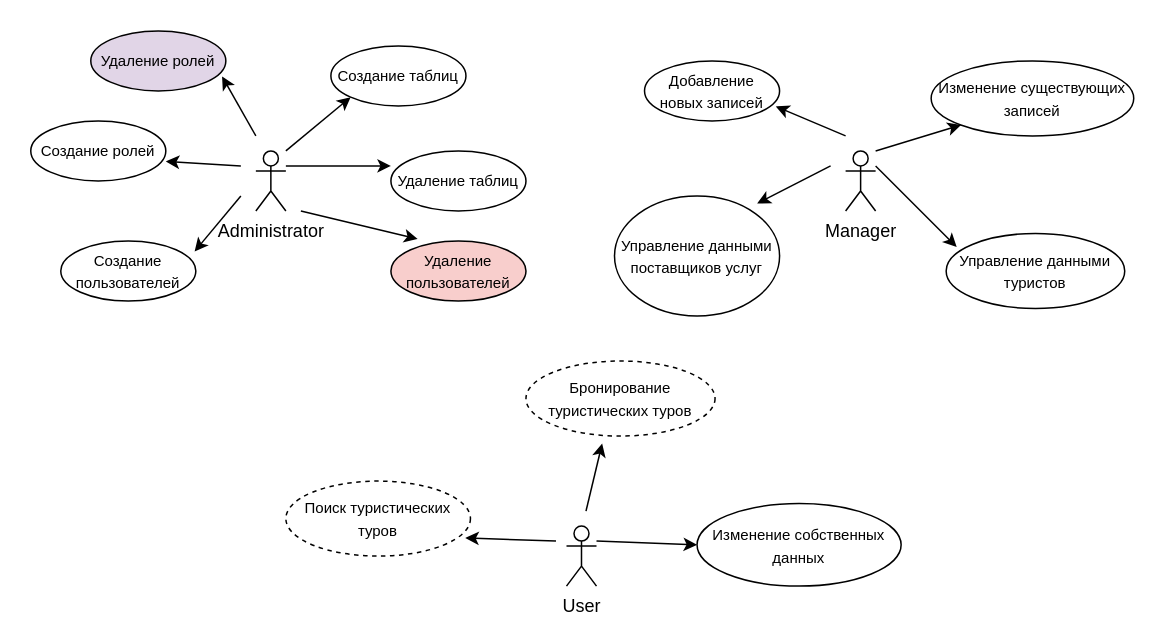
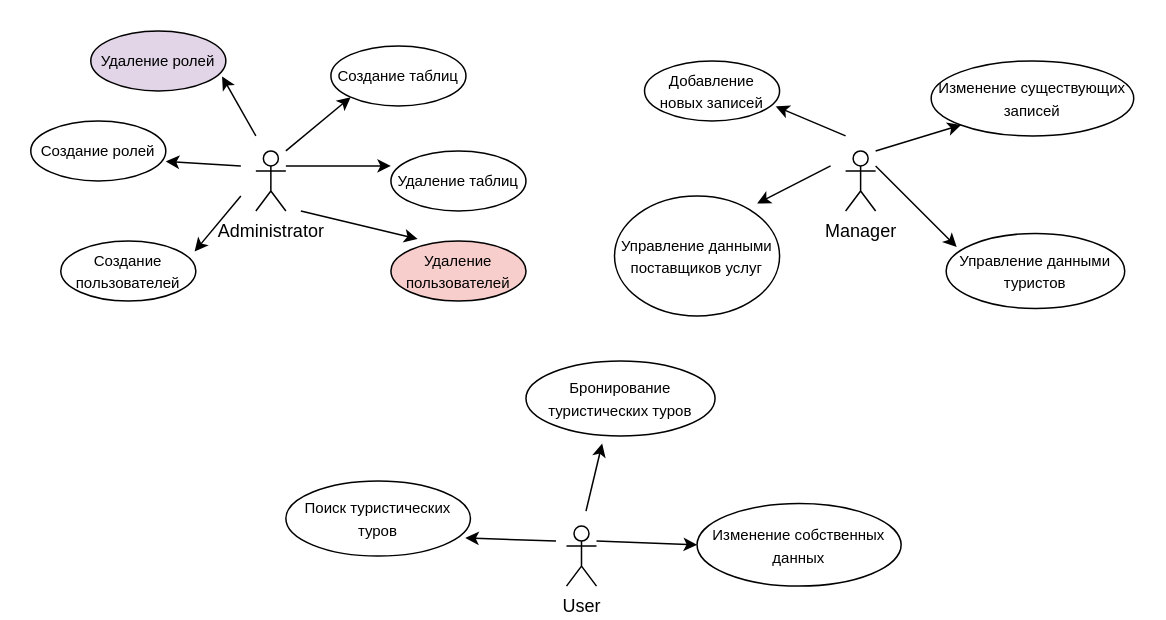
node "Бронирование туристических туров": style dashed -> solid
node "Поиск туристических туров": style dashed -> solid
